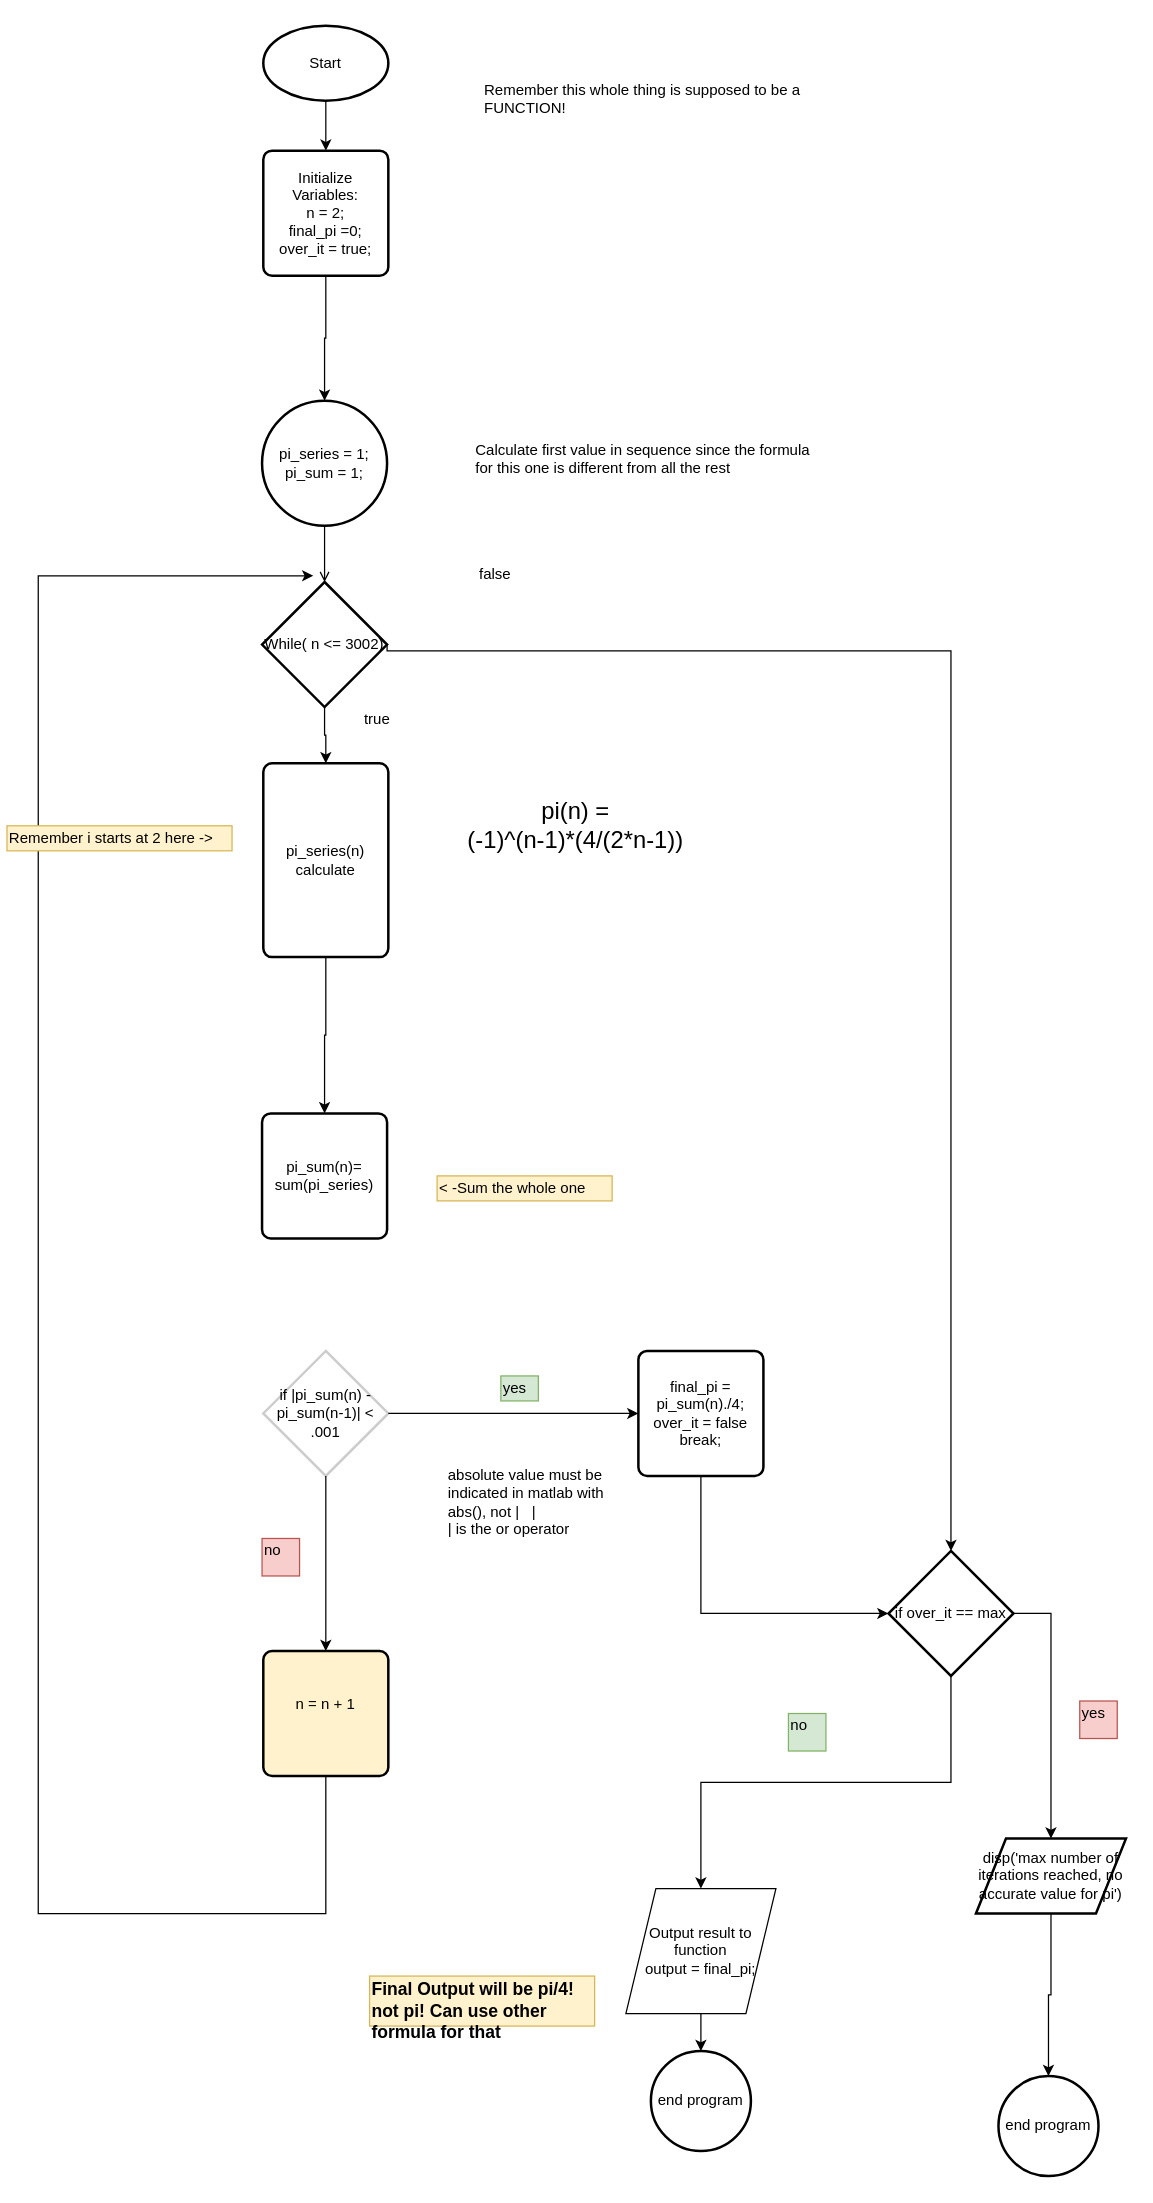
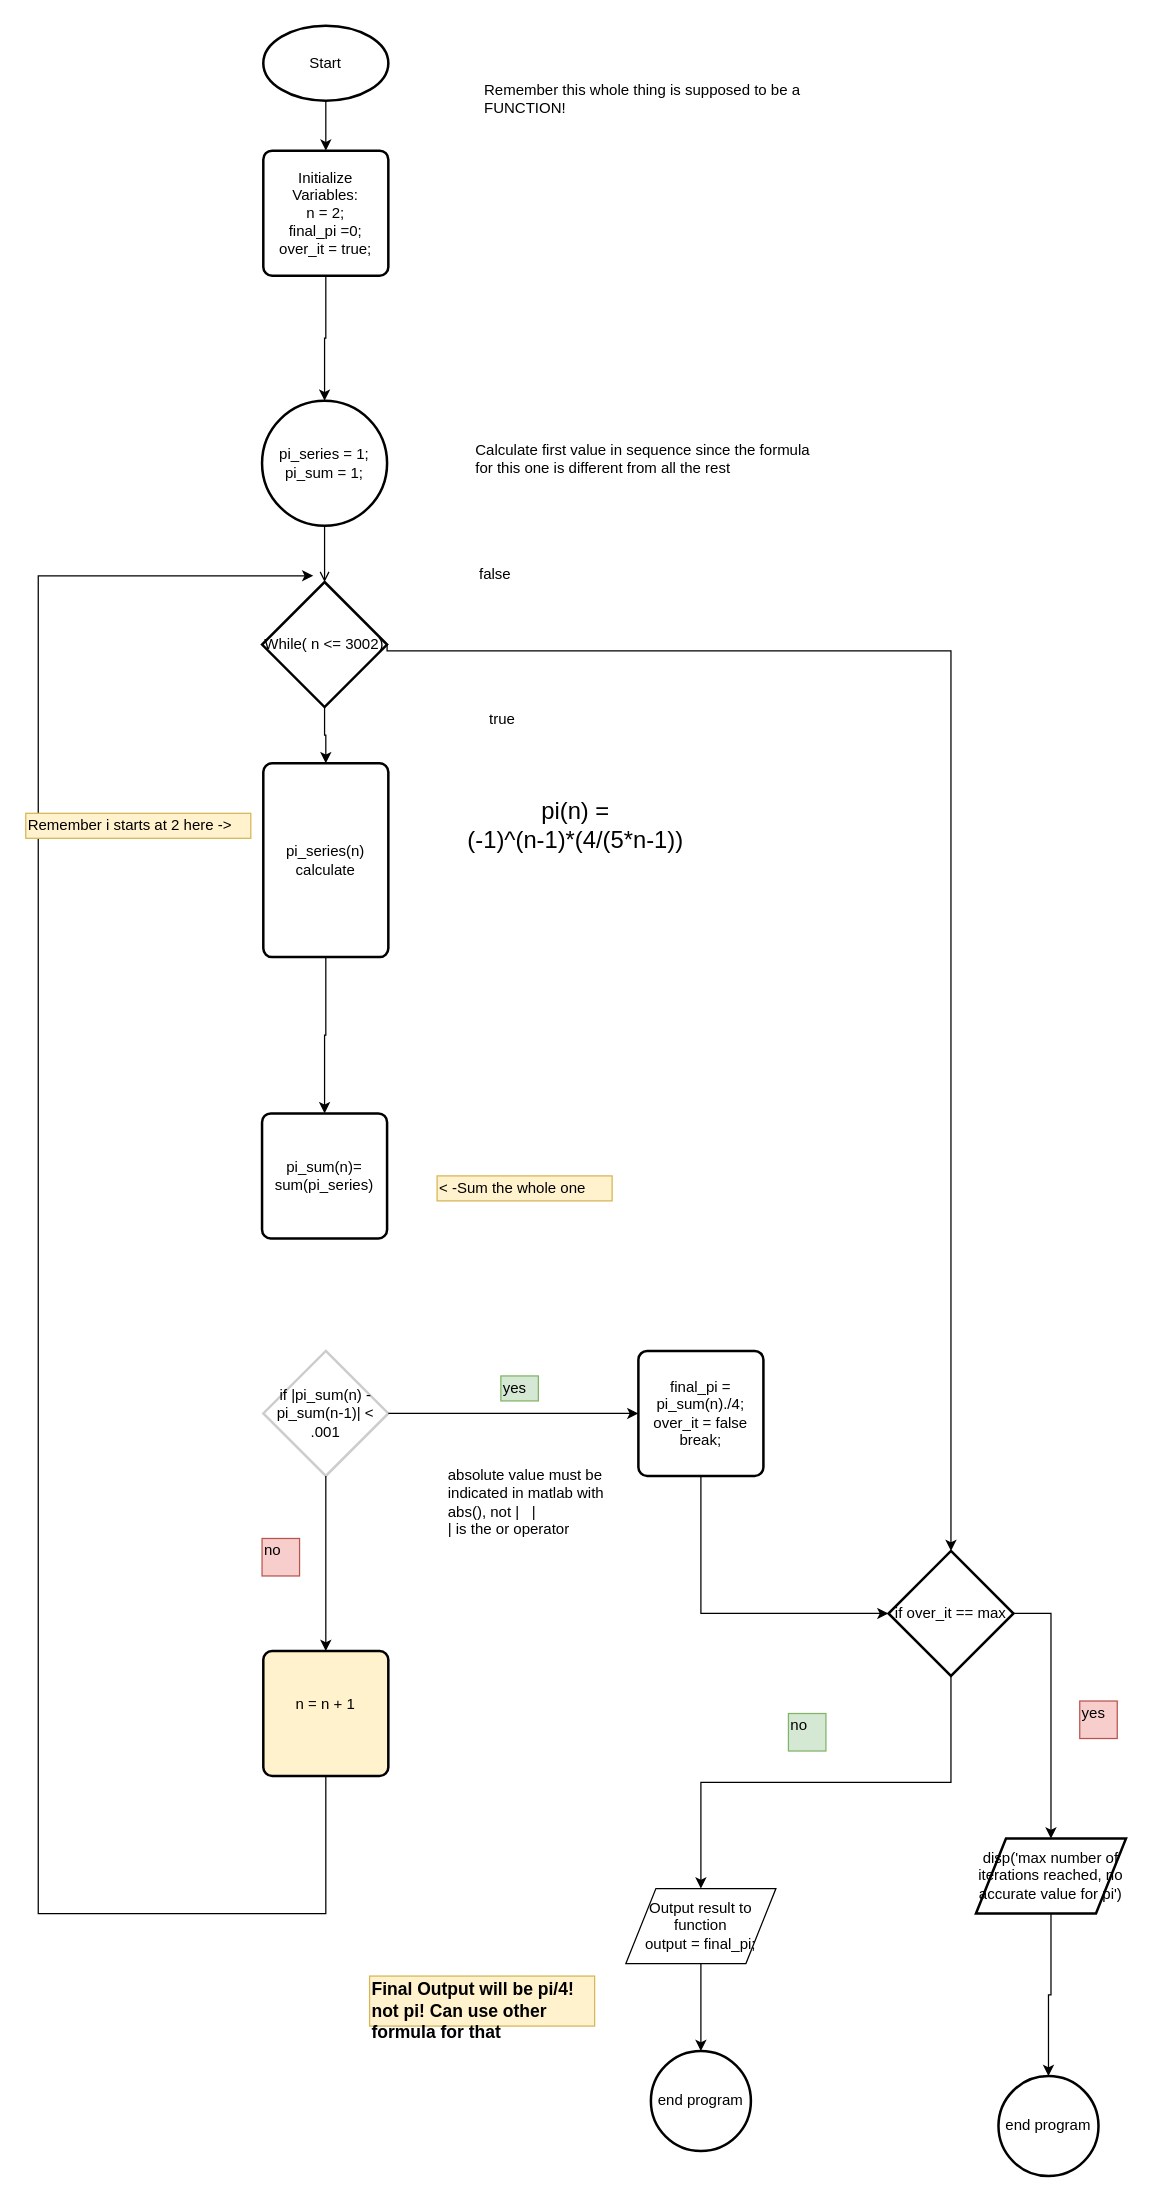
node "true": moved (387, 726) -> (512, 726)
node "pi(n) = (-1)^(n-1)*(4/(2*n-1))": label "pi(n) = (-1)^(n-1)*(4/(2*n-1))" -> "pi(n) = (-1)^(n-1)*(4/(5*n-1))"
node "Remember i starts at 2 here ->": moved (119, 838) -> (138, 826)
node "Output result to function output = final_pi;": size 150x125 -> 150x75
